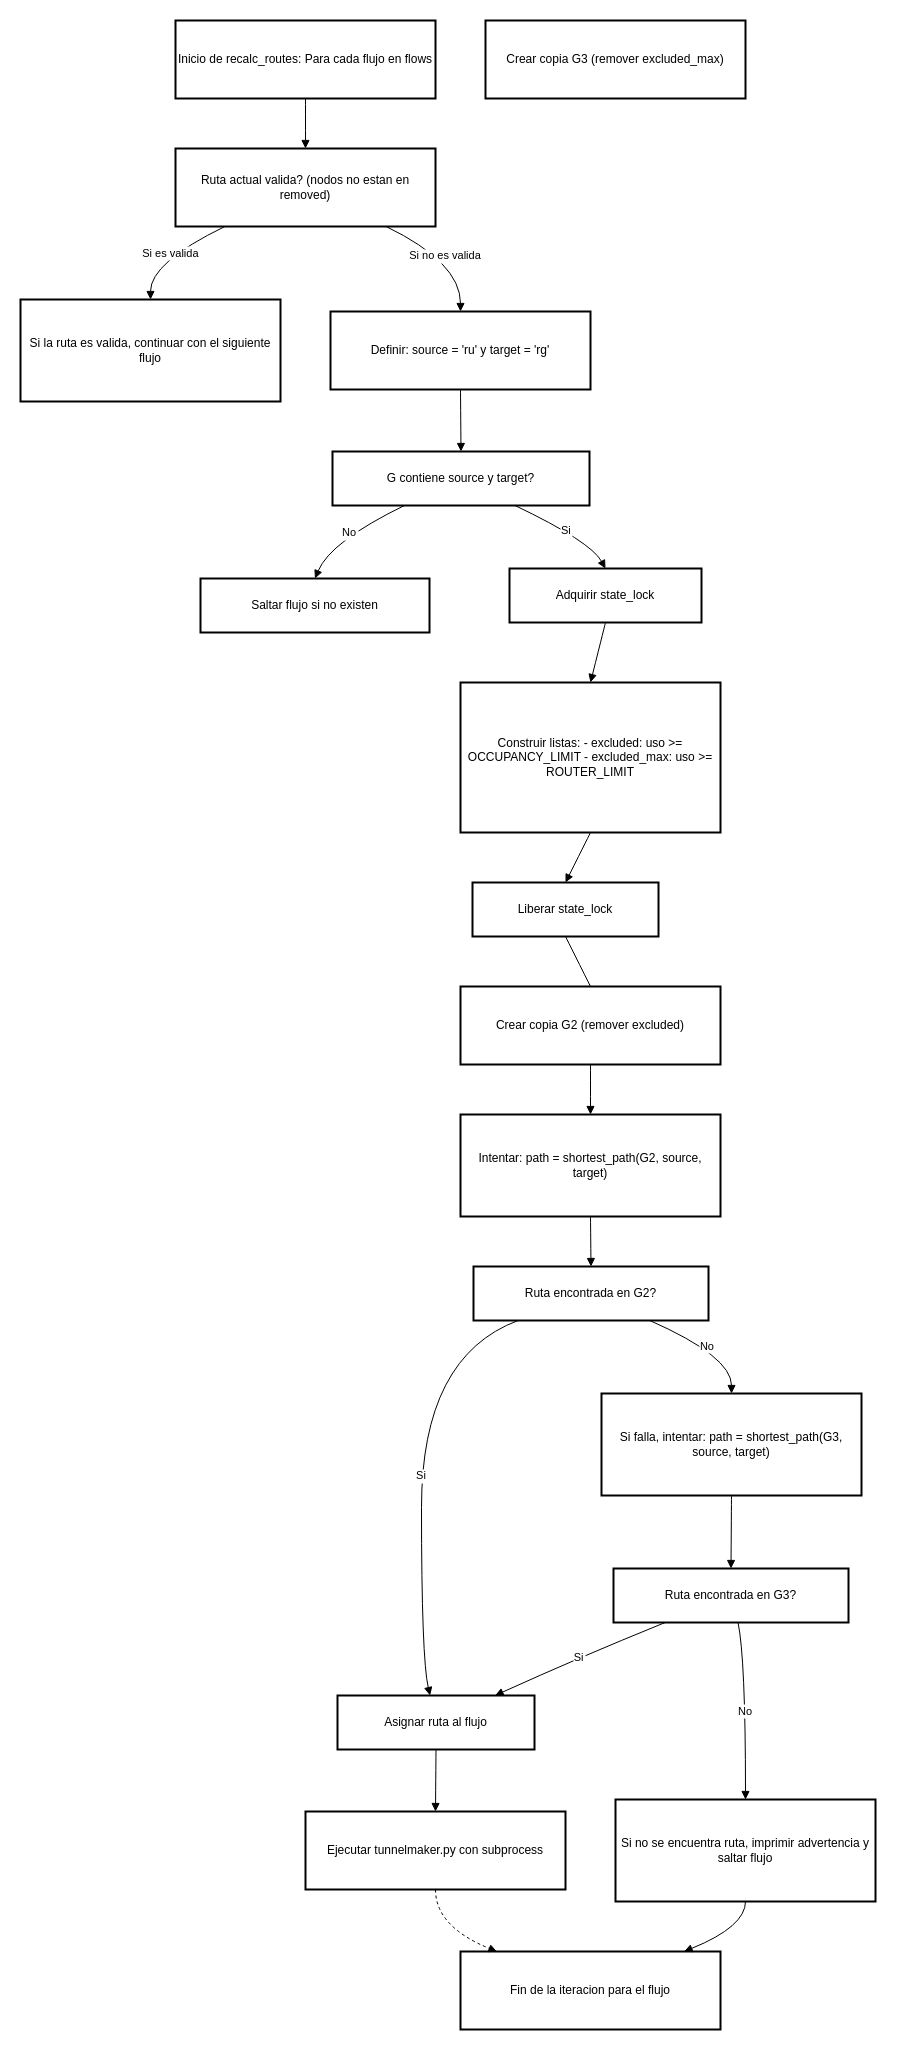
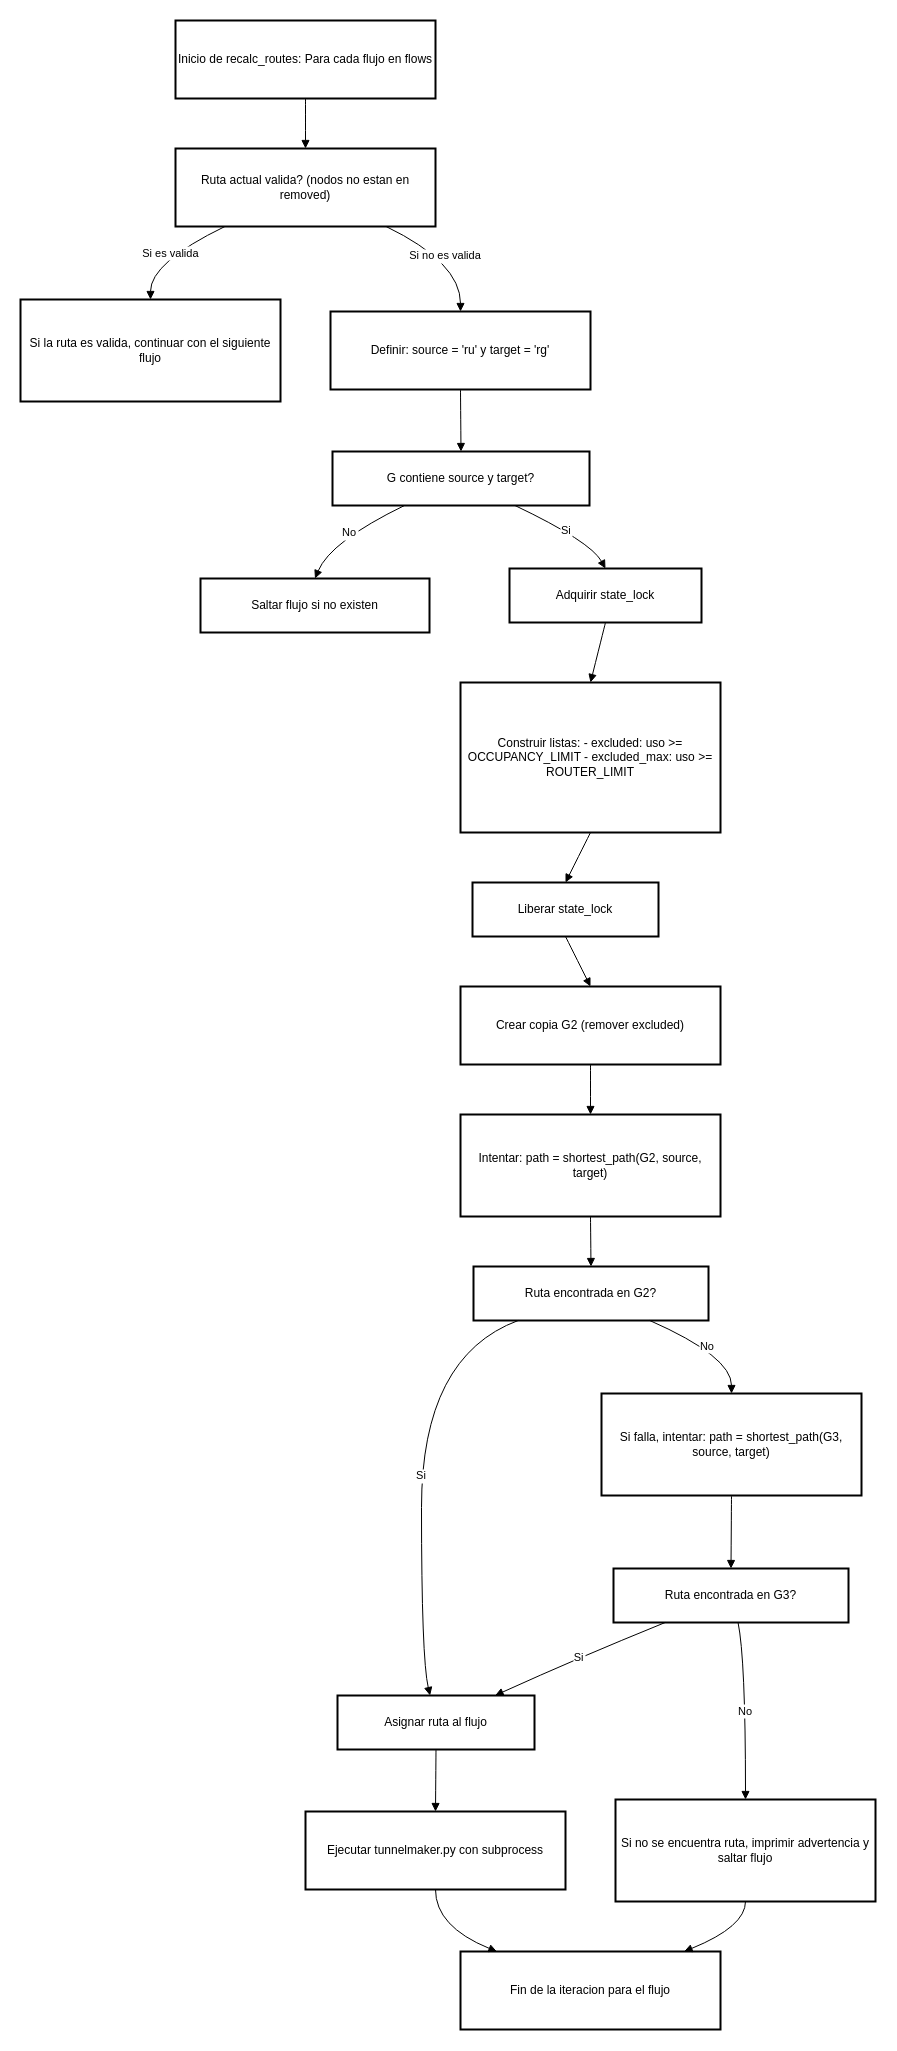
node "Crear copia G3 (remover excluded_max)": removed
edge "Liberar state_lock" -- "Crear copia G2 (remover excluded)": arrowhead none -> block
edge "Ejecutar tunnelmaker.py con subprocess" -> "Fin de la iteracion para el flujo": style dashed -> solid
